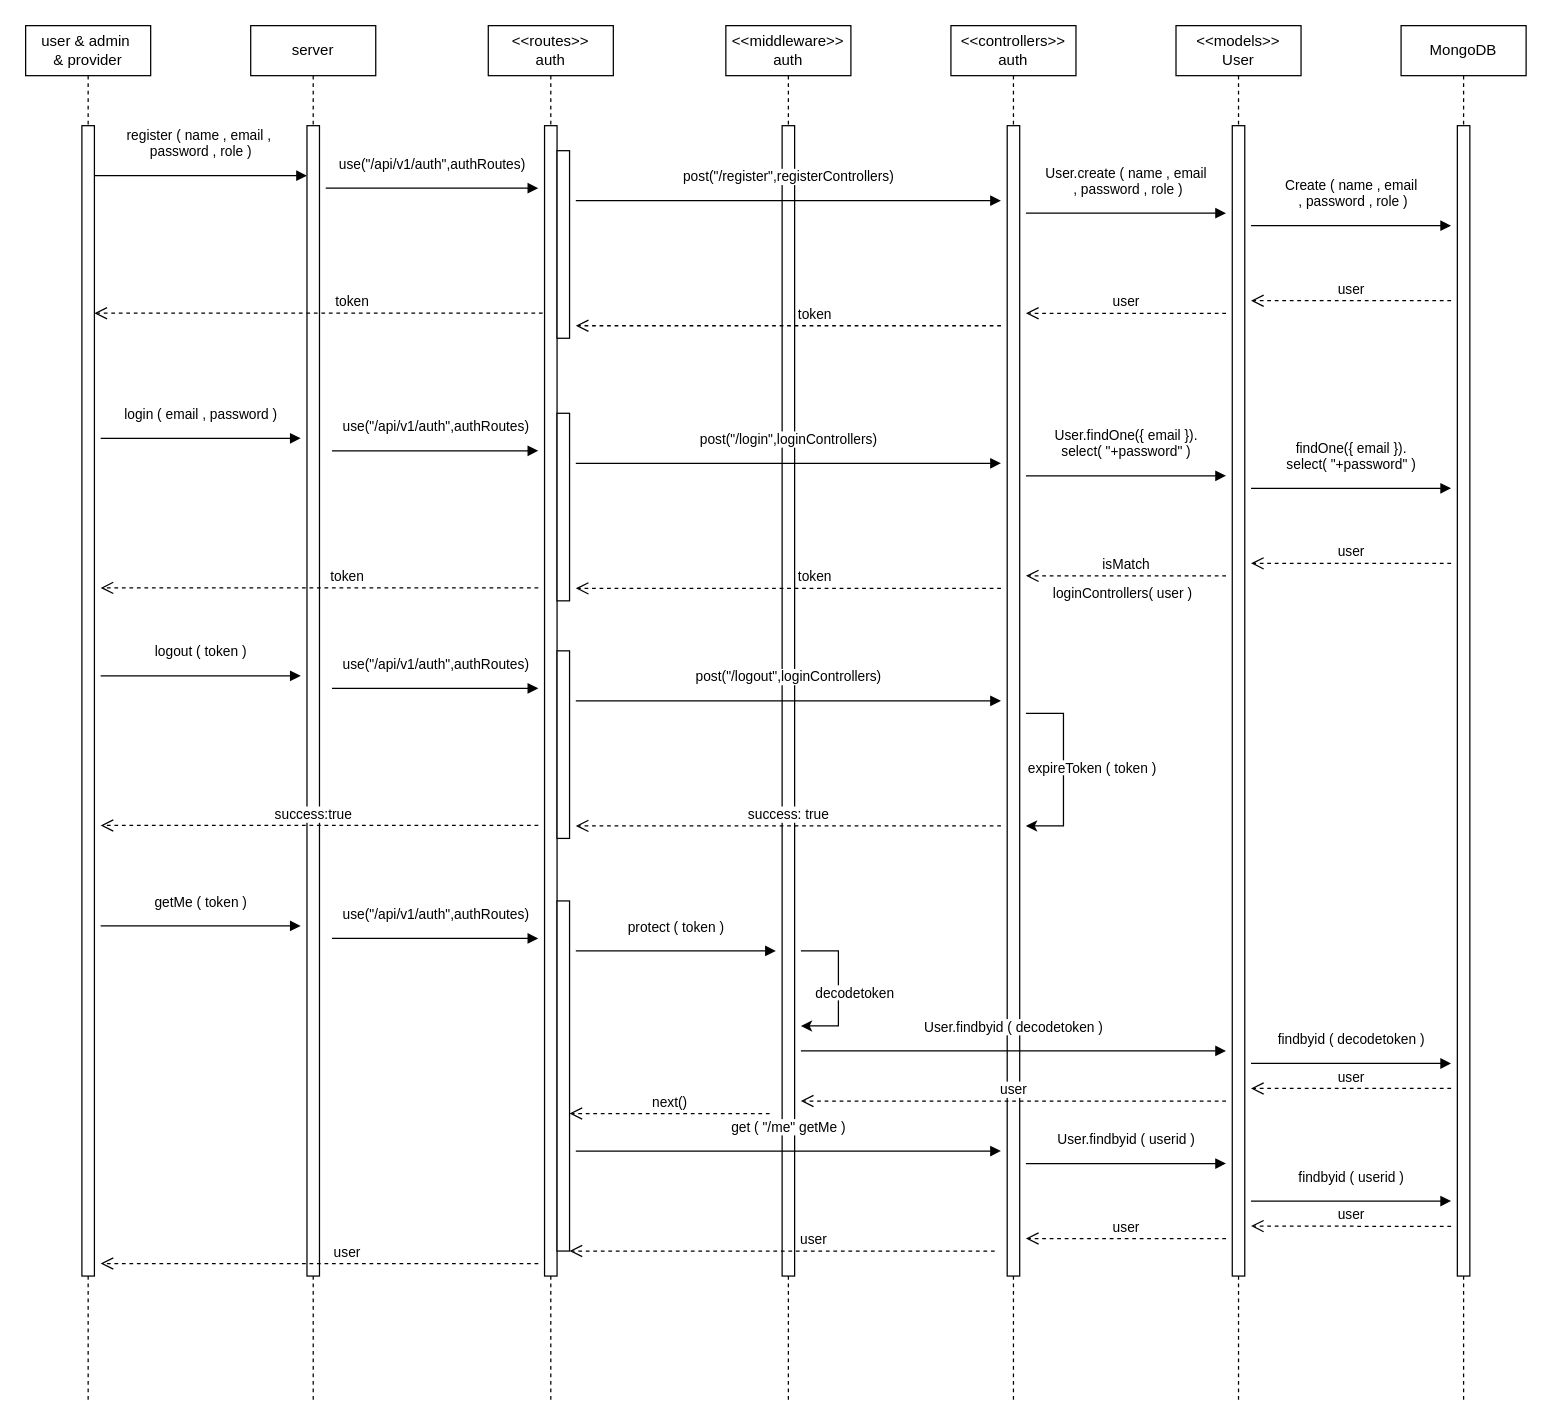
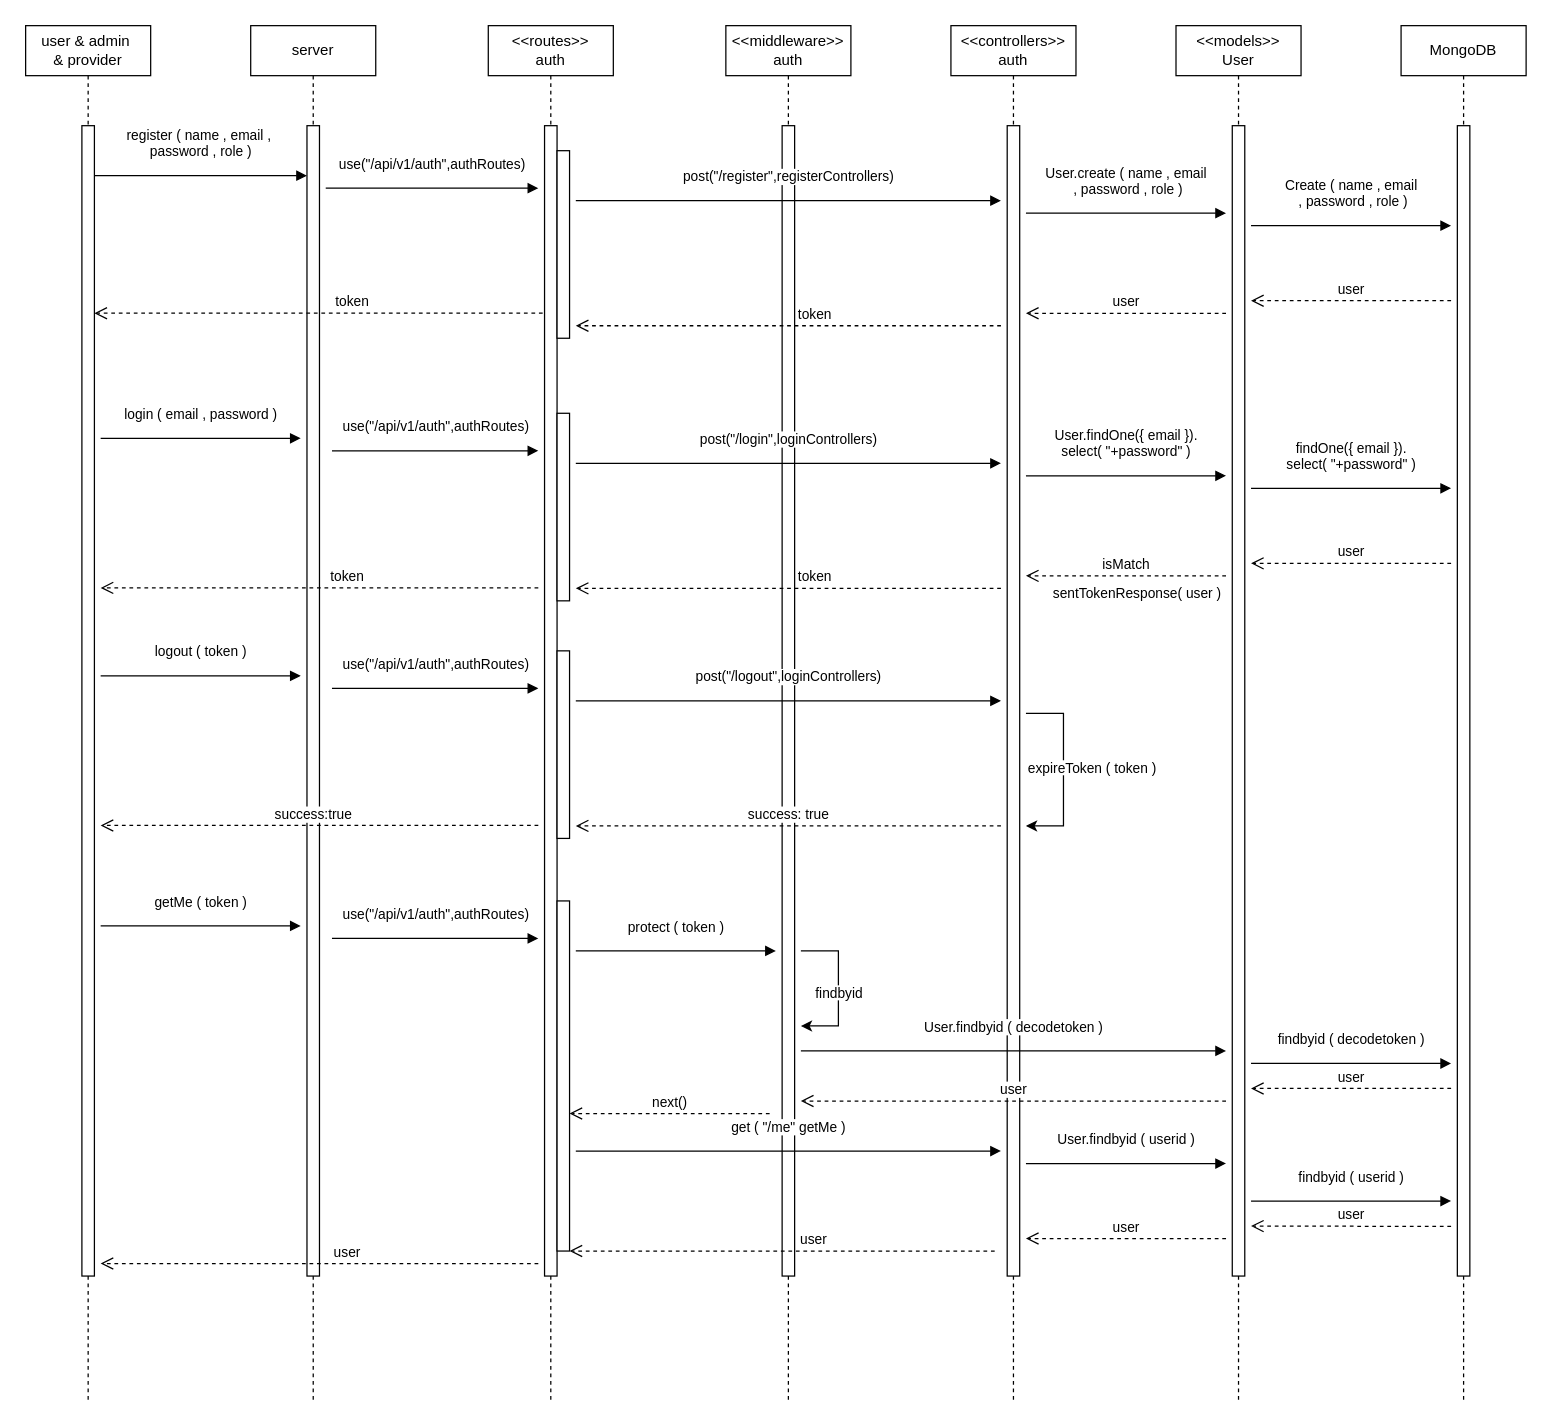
node "loginControllers( user )": label "loginControllers( user )" -> "sentTokenResponse( user )"
node "decodetoken": label "decodetoken" -> "findbyid"
